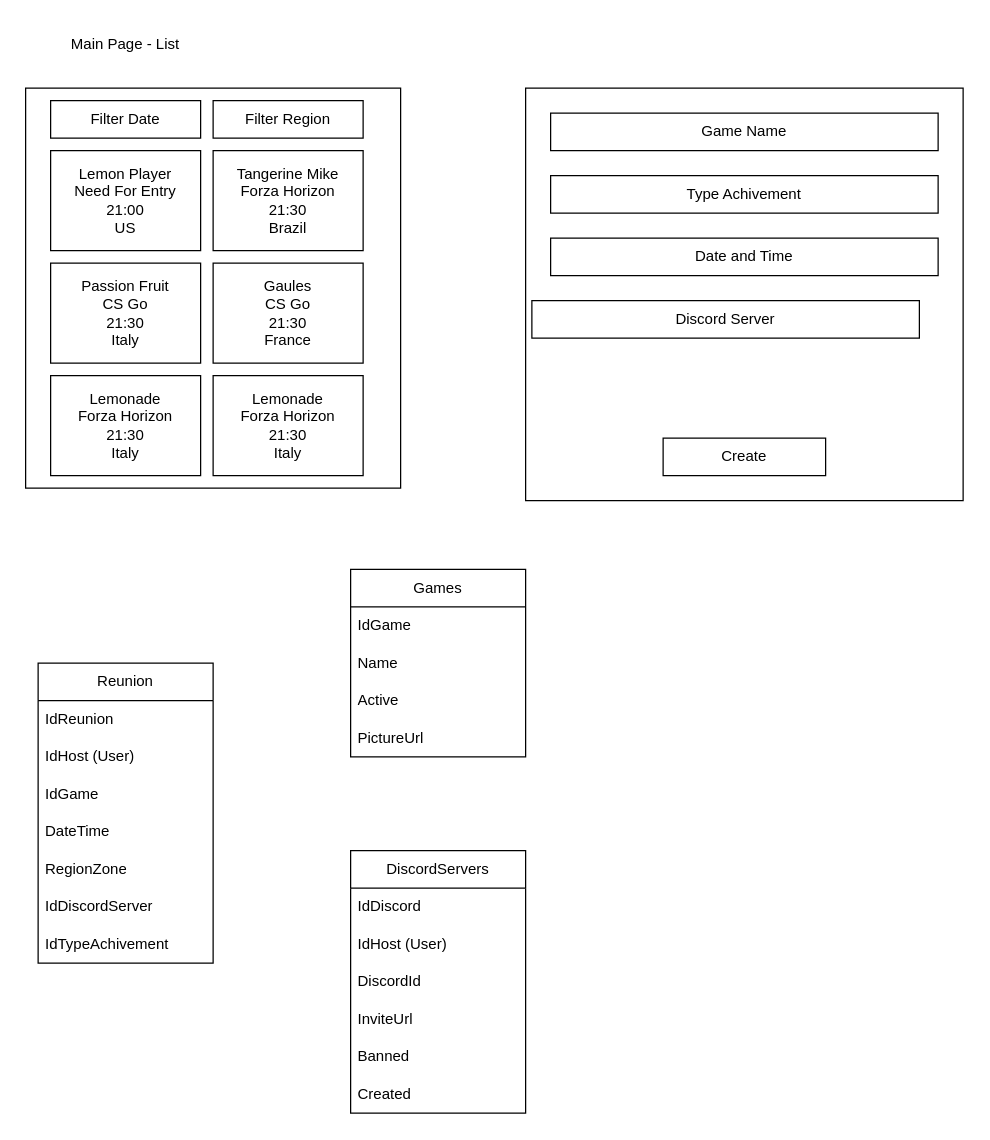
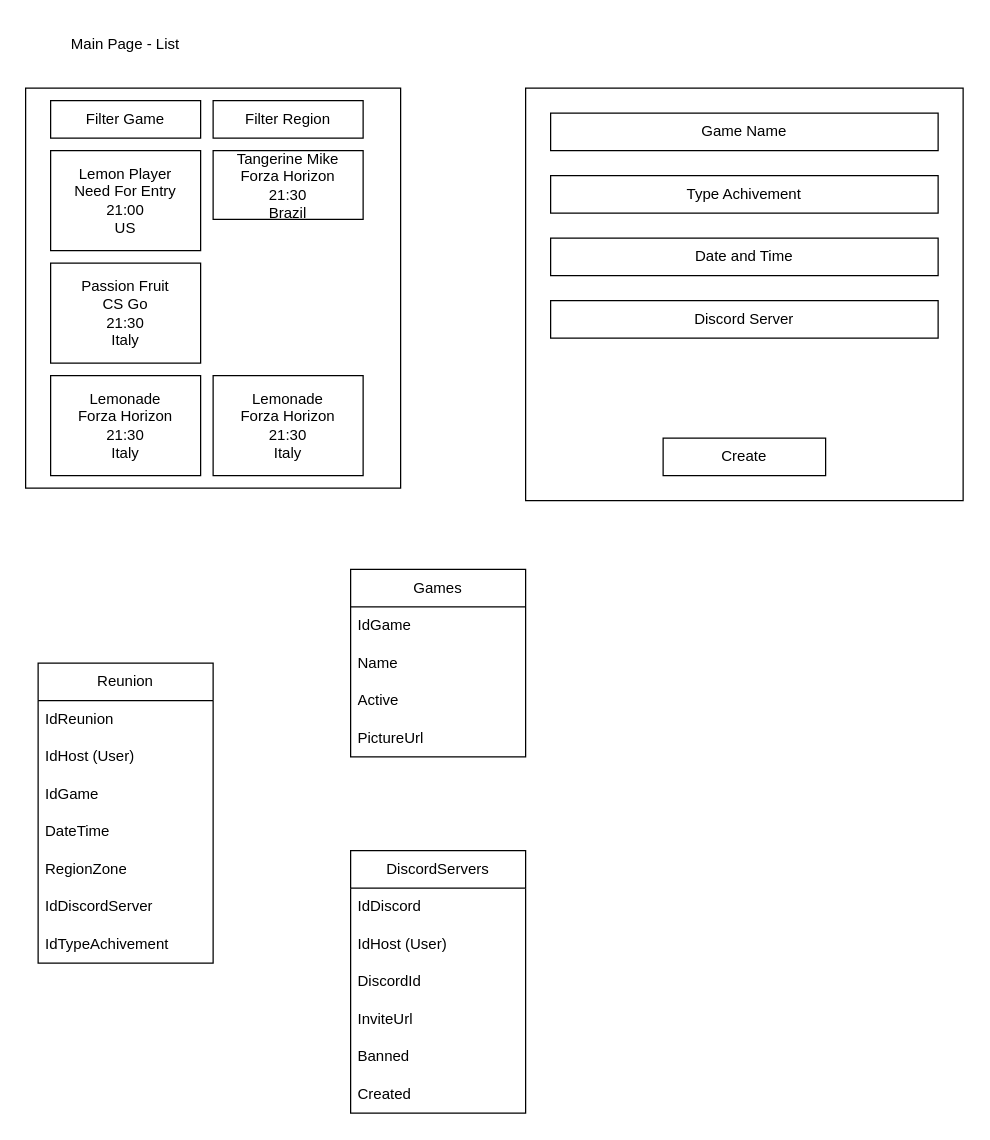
node "Filter Date": label "Filter Date" -> "Filter Game"
node "Tangerine Mike Forza Horizon 21:30 Brazil": size 150x100 -> 150x69
node "Gaules CS Go 21:30 France": removed
node "Discord Server": moved (726, 319) -> (744, 319)
